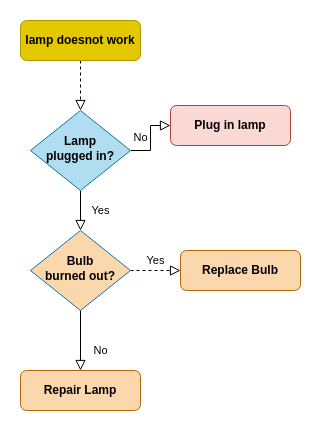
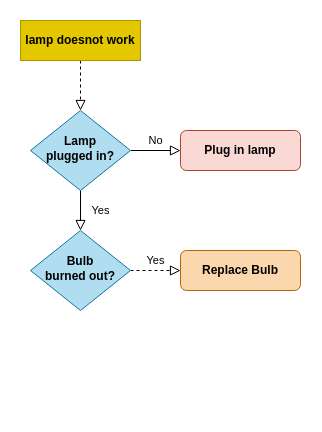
node "lamp doesnot work": shape rounded rectangle -> rectangle
node "Plug in lamp": moved (231, 126) -> (241, 151)
node "Bulb burned out?": fillcolor #fad7ac -> #b1ddf0
edge "Bulb burned out?" -> "Repair Lamp": removed, label "No"
node "Repair Lamp": removed
